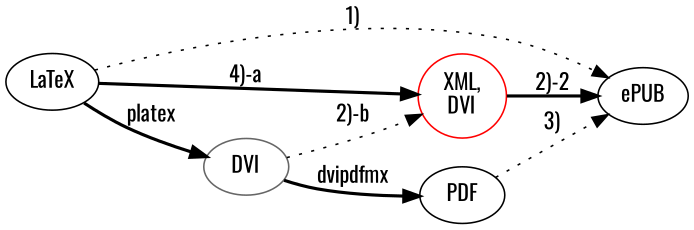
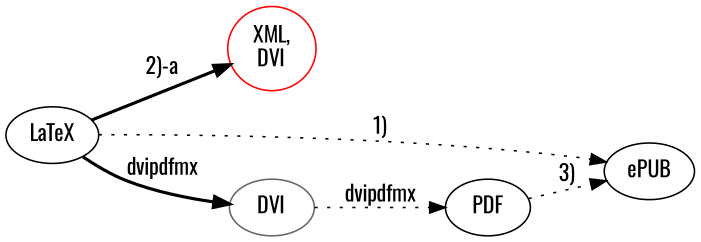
edge "LaTeX" -> "XML, DVI": label "4)-a" -> "2)-a"
edge "XML, DVI" -> "ePUB": removed, label "2)-2"
edge "LaTeX" -> "DVI": label "platex" -> "dvipdfmx"
edge "DVI" -> "XML, DVI": removed, label "2)-b"
edge "DVI" -> "PDF": style bold -> dotted
